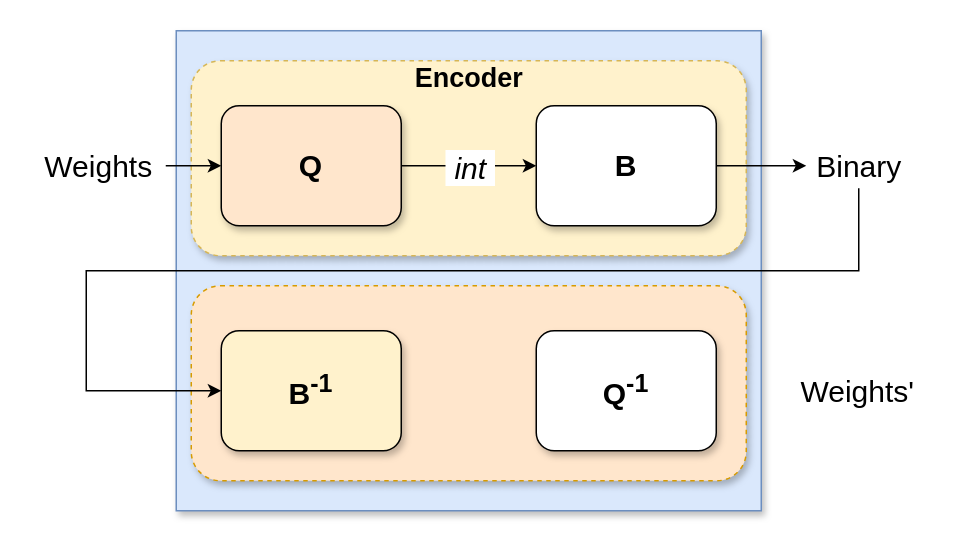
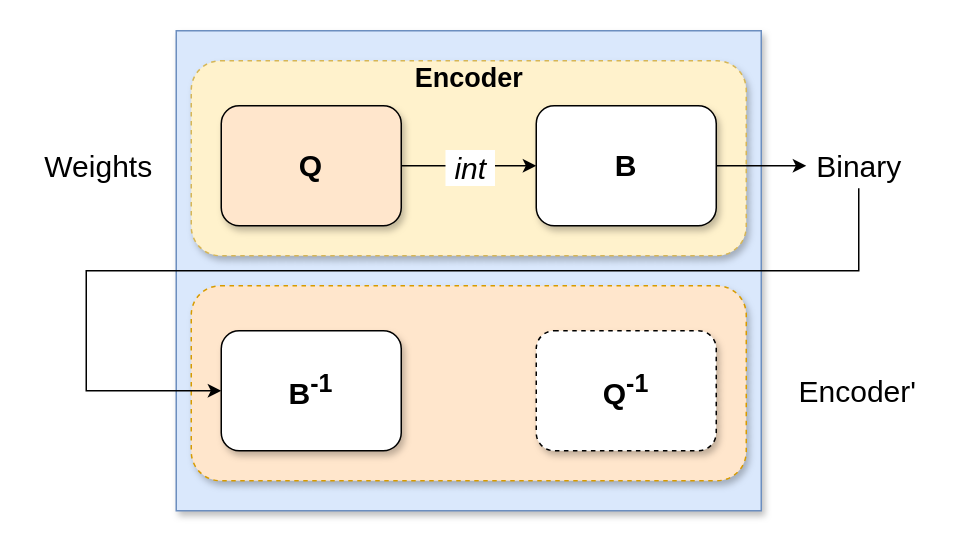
edge "Weights" -> "Q": removed
node "B-1": fillcolor #fff2cc -> #ffffff
node "Q-1": style solid -> dashed
node "Weights'": label "Weights'" -> "Encoder'"
